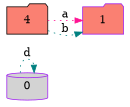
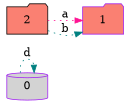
node "4": label "4" -> "2"
